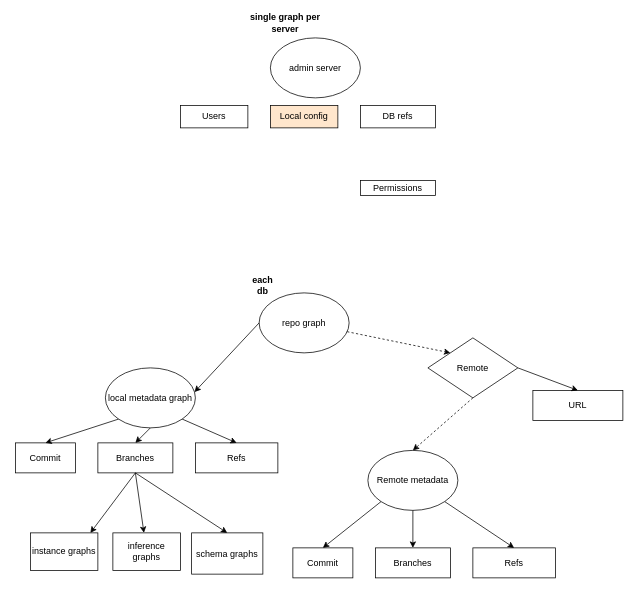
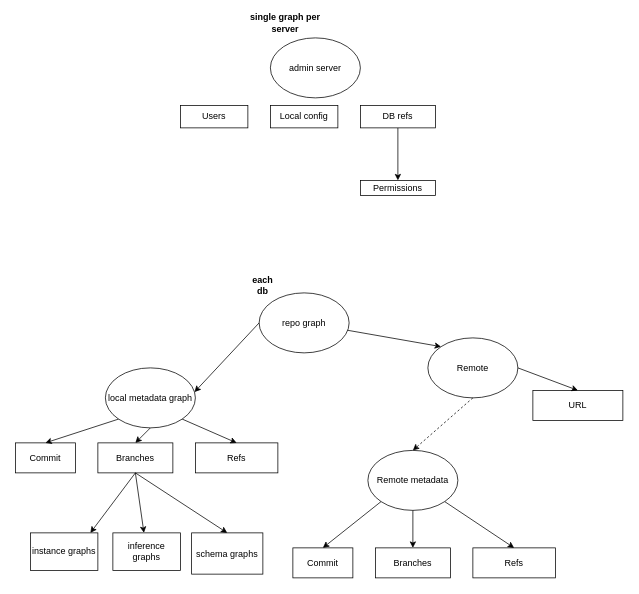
node "Local config": fillcolor #ffe6cc -> #ffffff
edge "DB refs" -> "Permissions": added
edge "repo graph" -> "Remote": style dashed -> solid
node "Remote": shape diamond -> ellipse
